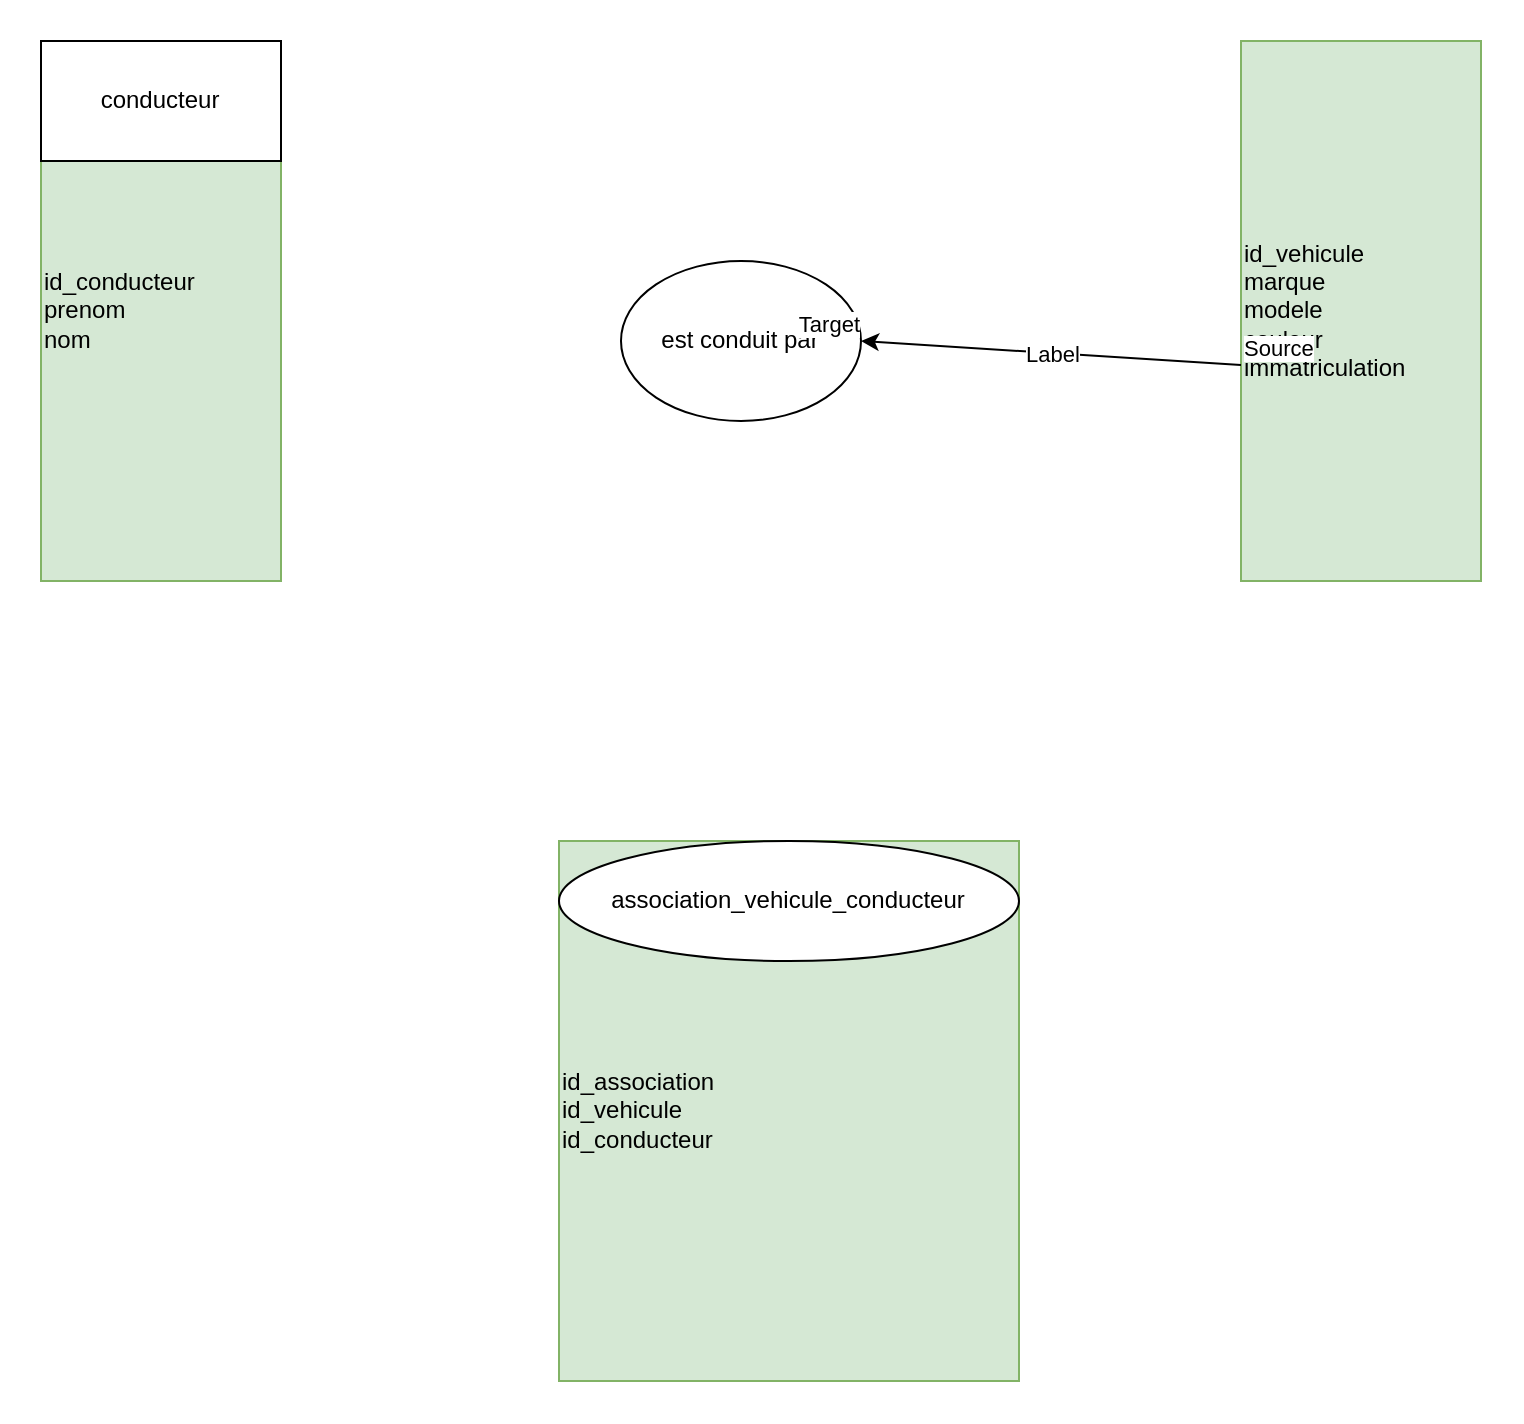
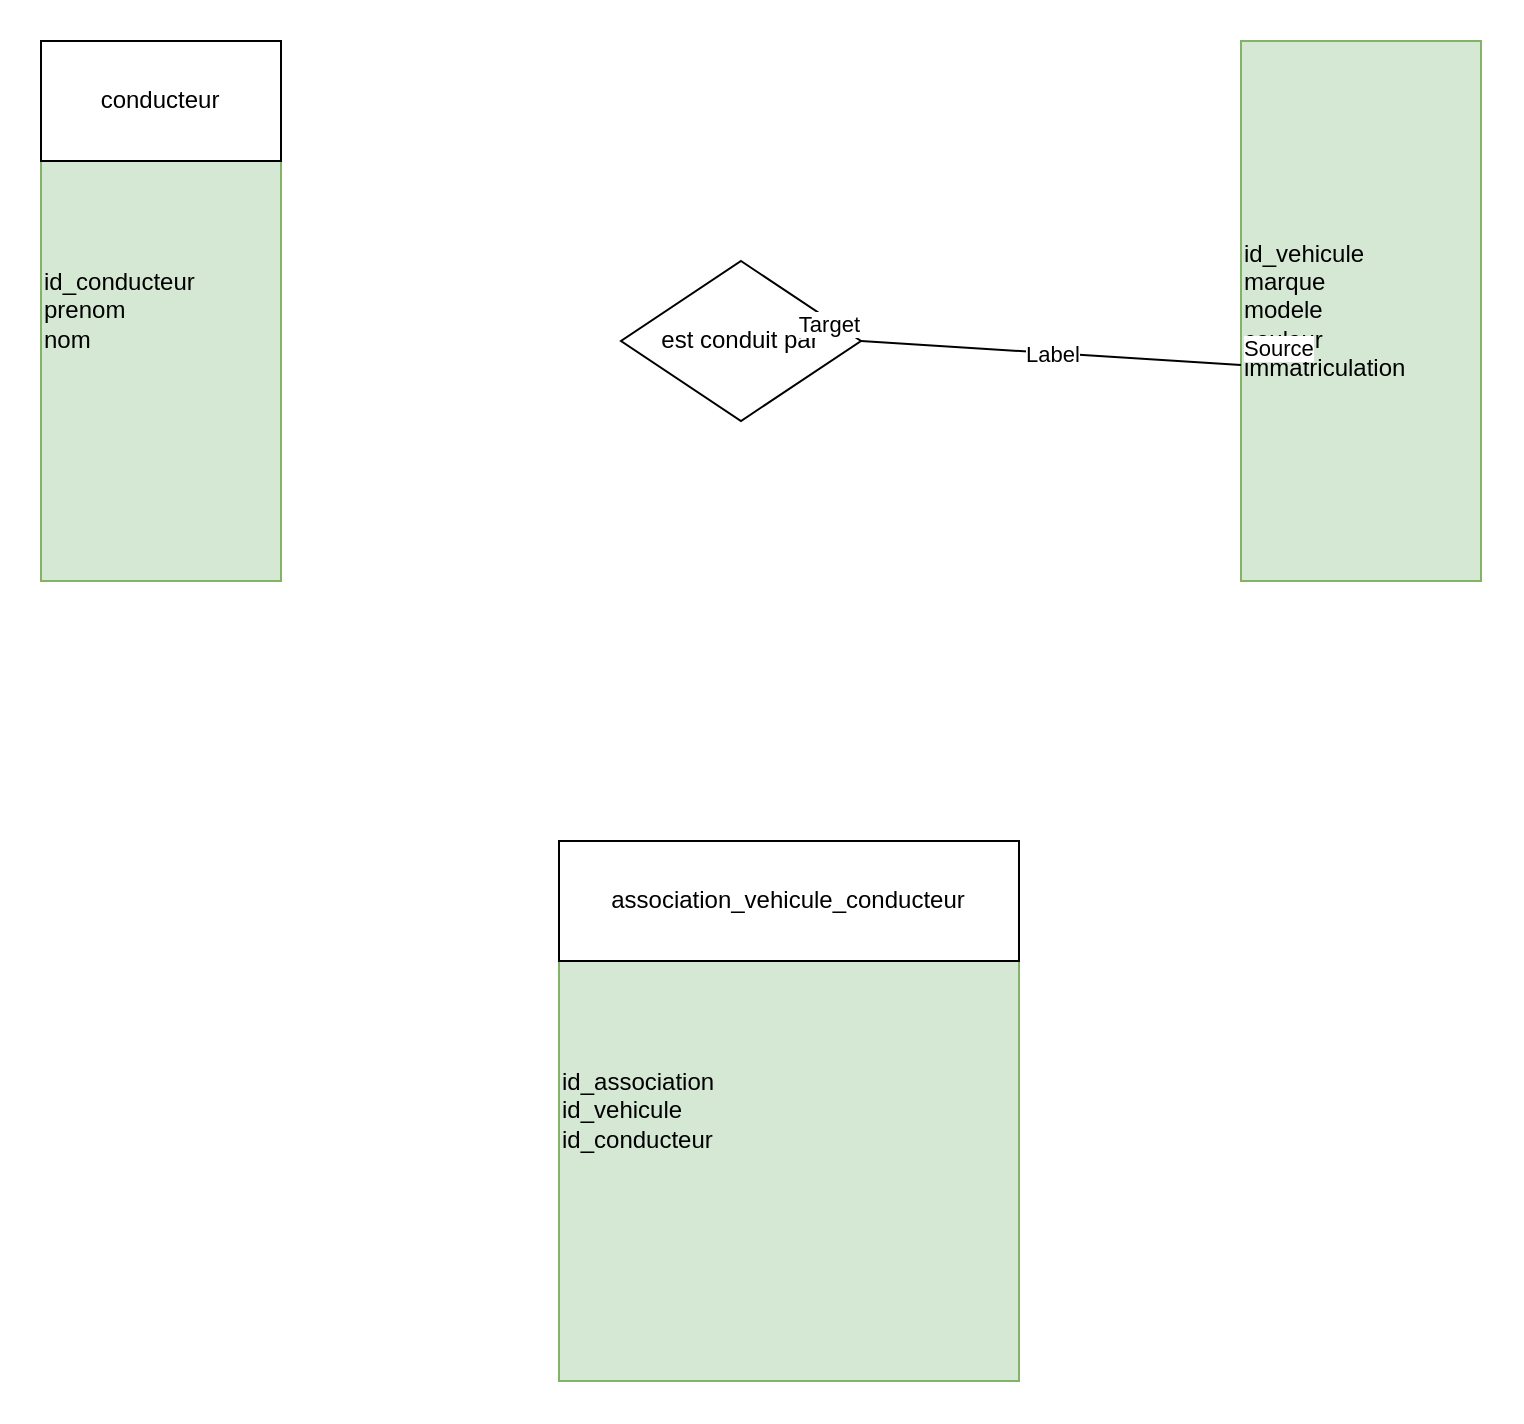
node "est conduit par": shape ellipse -> diamond
edge "id_vehicule marque modele couleur immatriculation" -> "est conduit par": arrowhead classic -> none
node "association_vehicule_conducteur": shape ellipse -> rectangle
